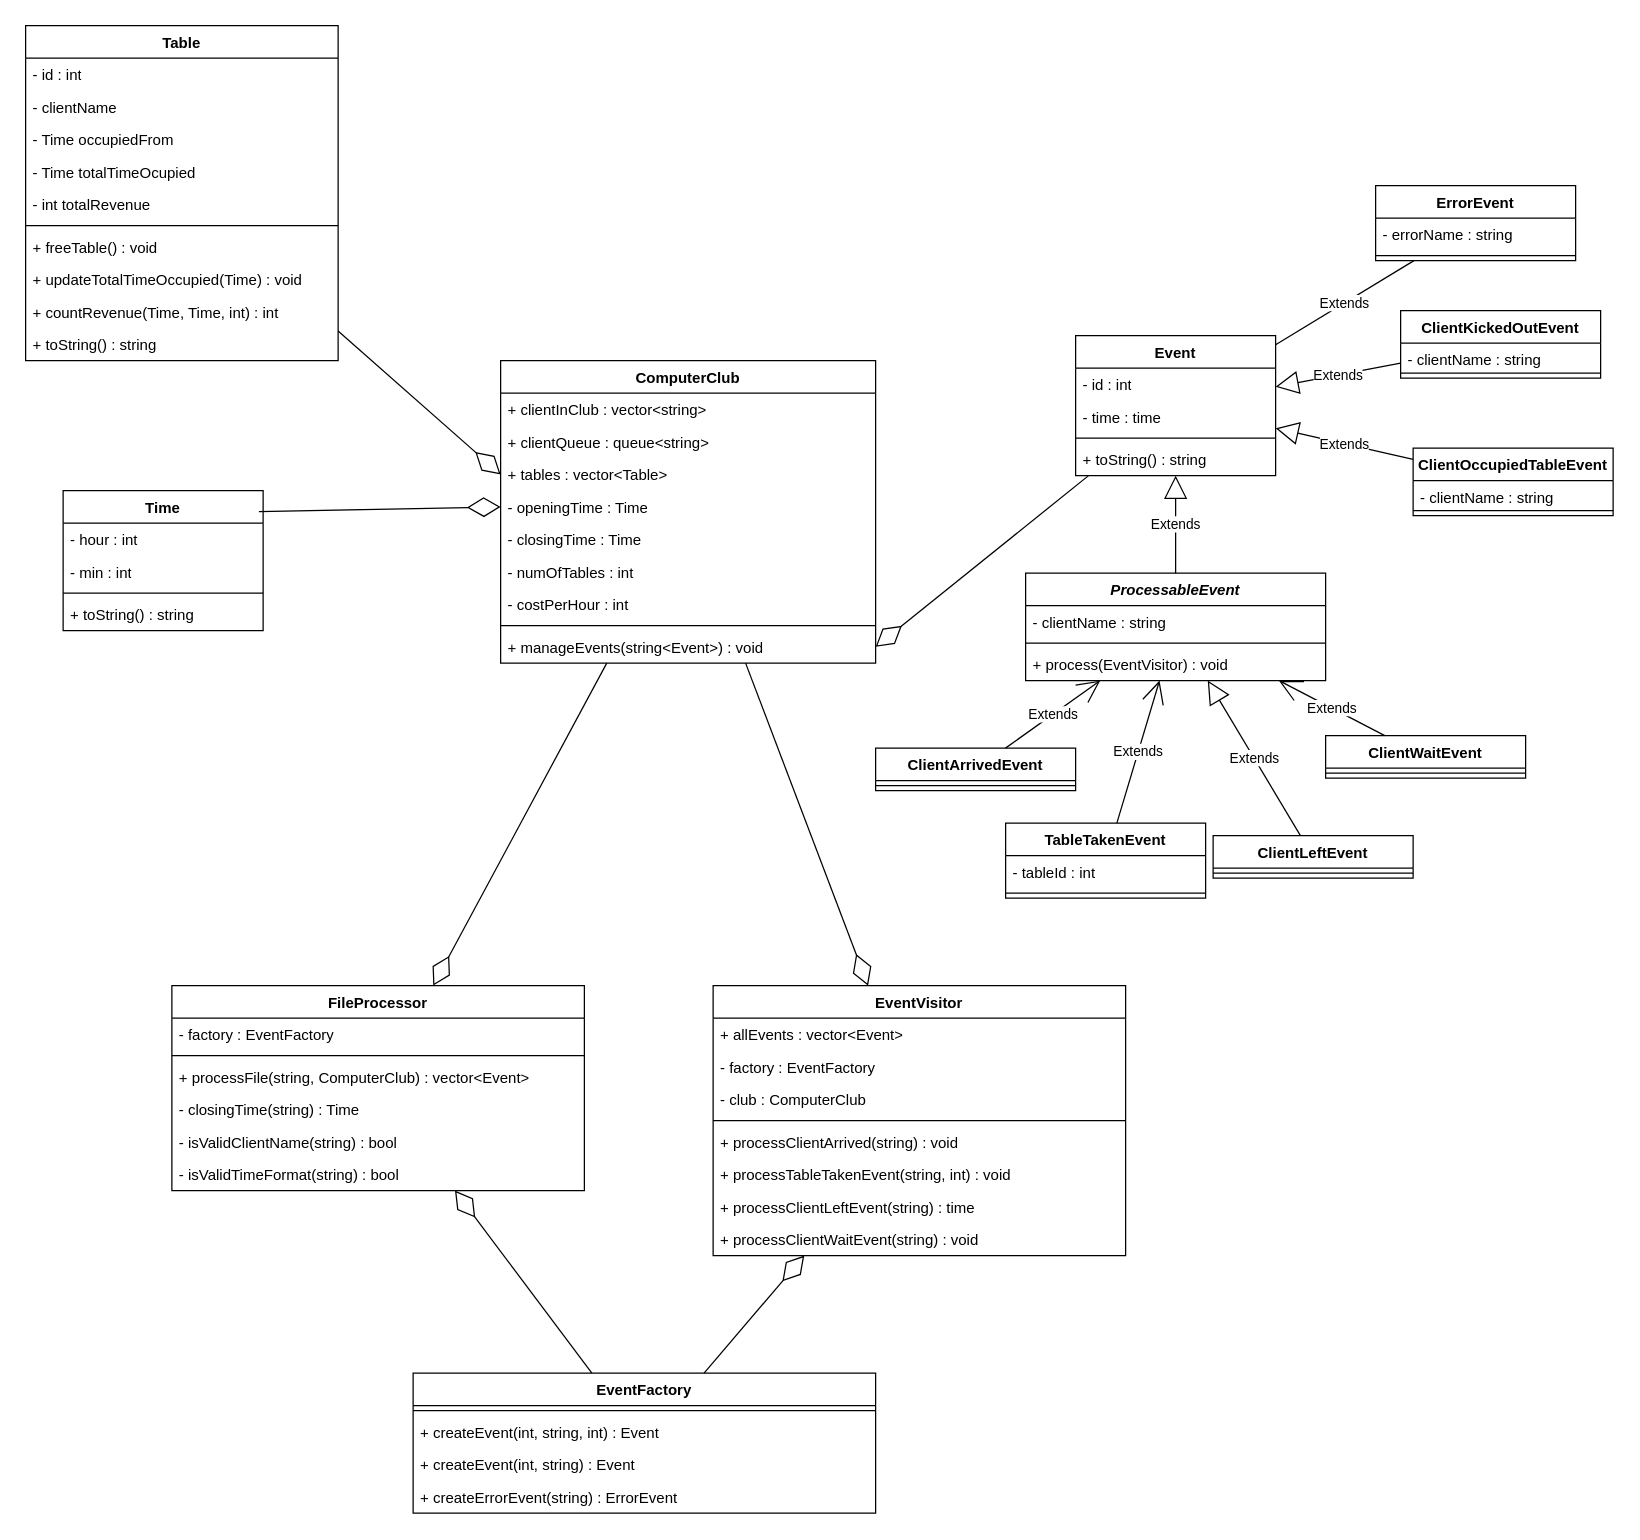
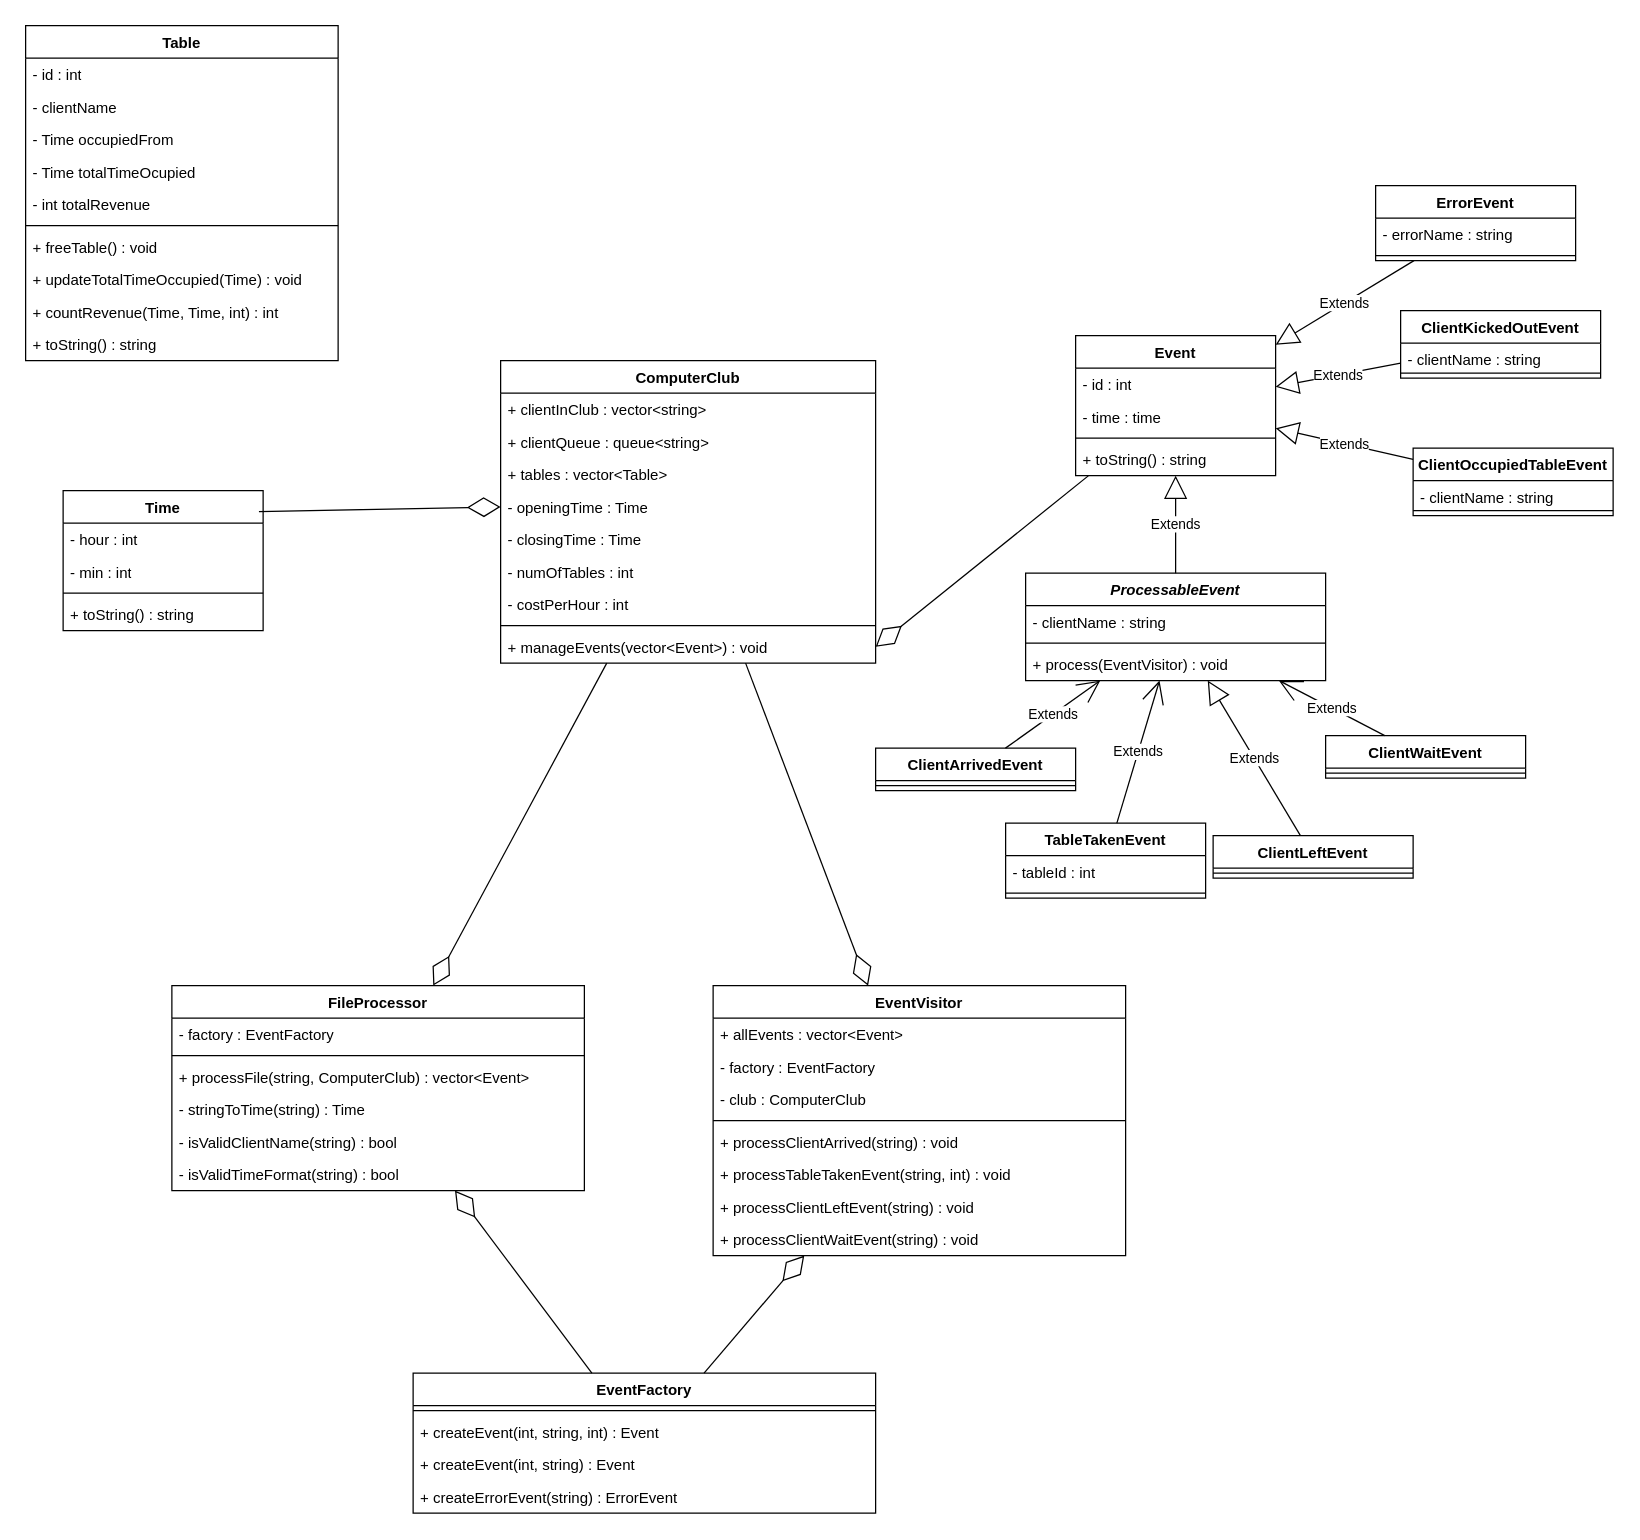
edge "ErrorEvent" -- "Event": arrowhead none -> block
edge "Table" -> "+ tables : vector<Table>": removed
node "+ manageEvents(string<Event>) : void": label "+ manageEvents(string<Event>) : void" -> "+ manageEvents(vector<Event>) : void"
node "- closingTime(string) : Time": label "- closingTime(string) : Time" -> "- stringToTime(string) : Time"
node "+ processClientLeftEvent(string) : time": label "+ processClientLeftEvent(string) : time" -> "+ processClientLeftEvent(string) : void"
